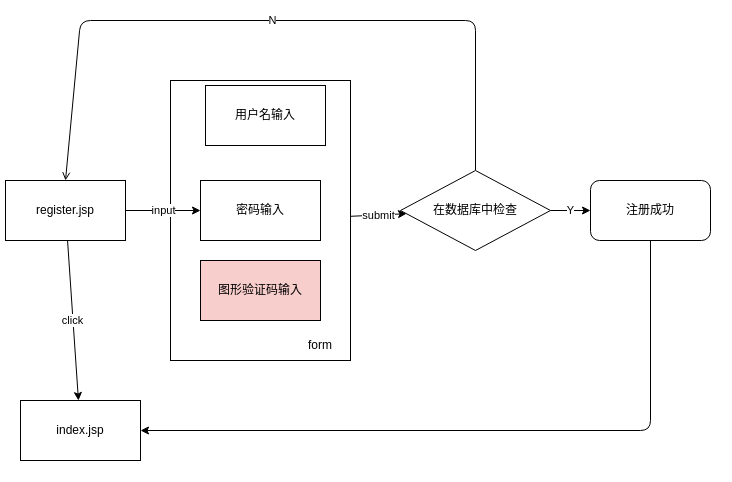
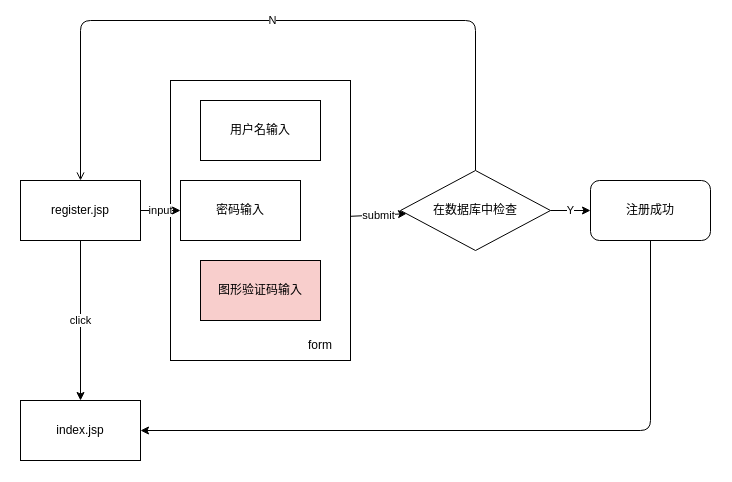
node "用户名输入": moved (266, 116) -> (261, 131)
node "register.jsp": moved (66, 211) -> (81, 211)
node "密码输入": moved (261, 211) -> (241, 211)
